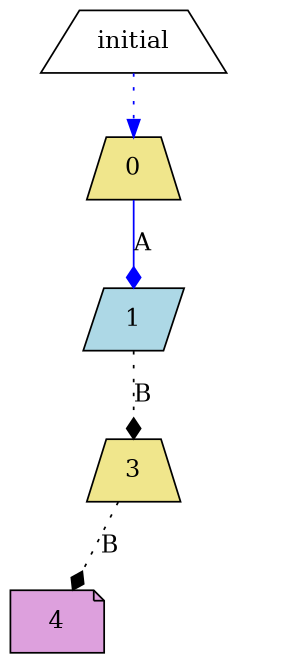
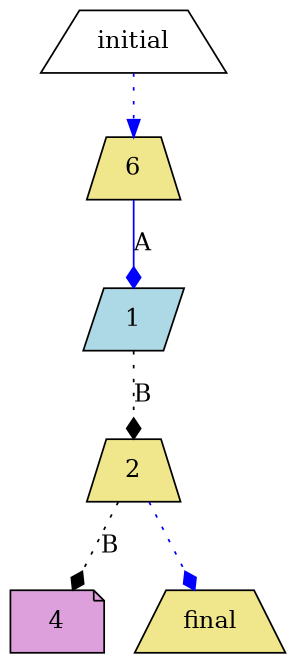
node "0": label "0" -> "6"
node "3": label "3" -> "2"
node "final": added
